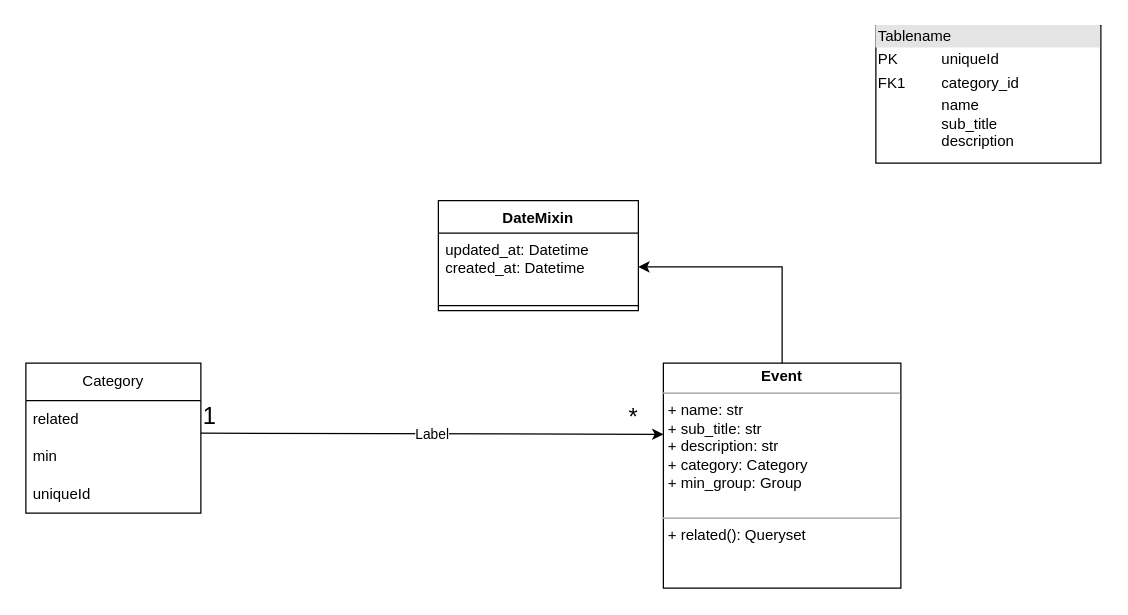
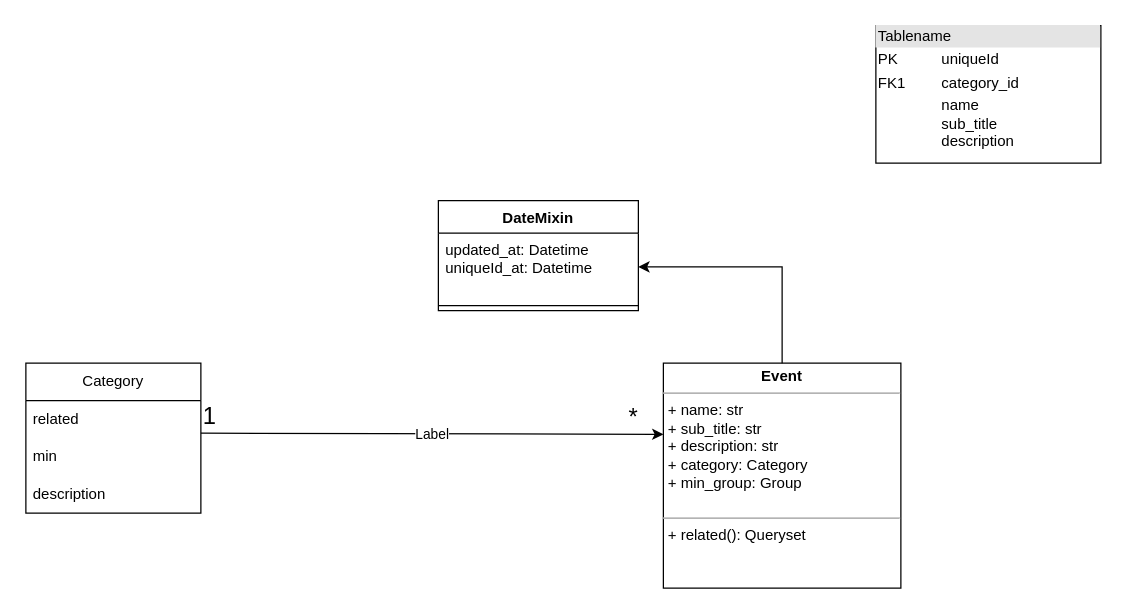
node "updated_at: Datetime created_at: Datetime": label "updated_at: Datetime created_at: Datetime" -> "updated_at: Datetime uniqueId_at: Datetime"
node "uniqueId": label "uniqueId" -> "description"
